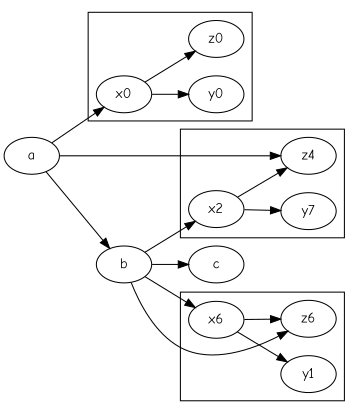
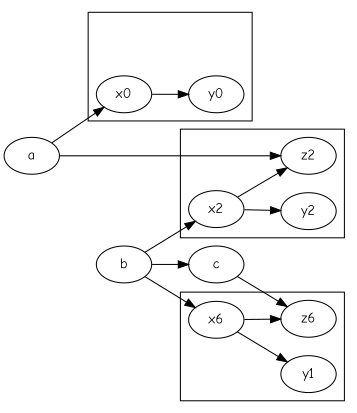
node "z0": removed
node "z4": label "z4" -> "z2"
edge "a" -> "b": removed
node "y7": label "y7" -> "y2"
edge "b" -> "z6": now "c" -> "z6"
